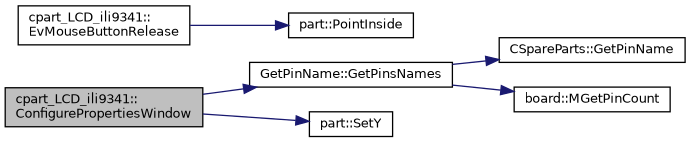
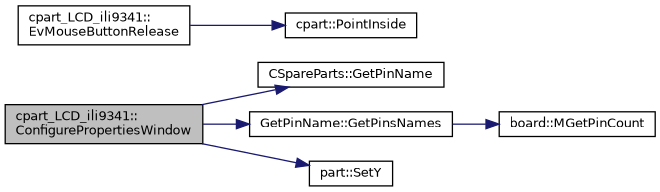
node "part::PointInside": label "part::PointInside" -> "cpart::PointInside"
edge "GetPinName::GetPinsNames" -> "CSpareParts::GetPinName": now "cpart_LCD_ili9341:: ConfigurePropertiesWindow" -> "CSpareParts::GetPinName"
